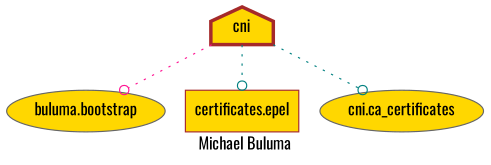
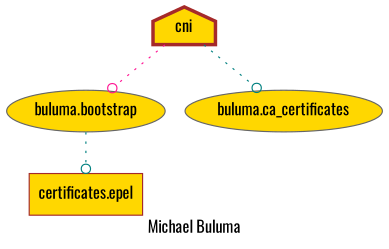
edge "cni" -> "certificates.epel": now "buluma.bootstrap" -> "certificates.epel"
node "cni.ca_certificates": label "cni.ca_certificates" -> "buluma.ca_certificates"
